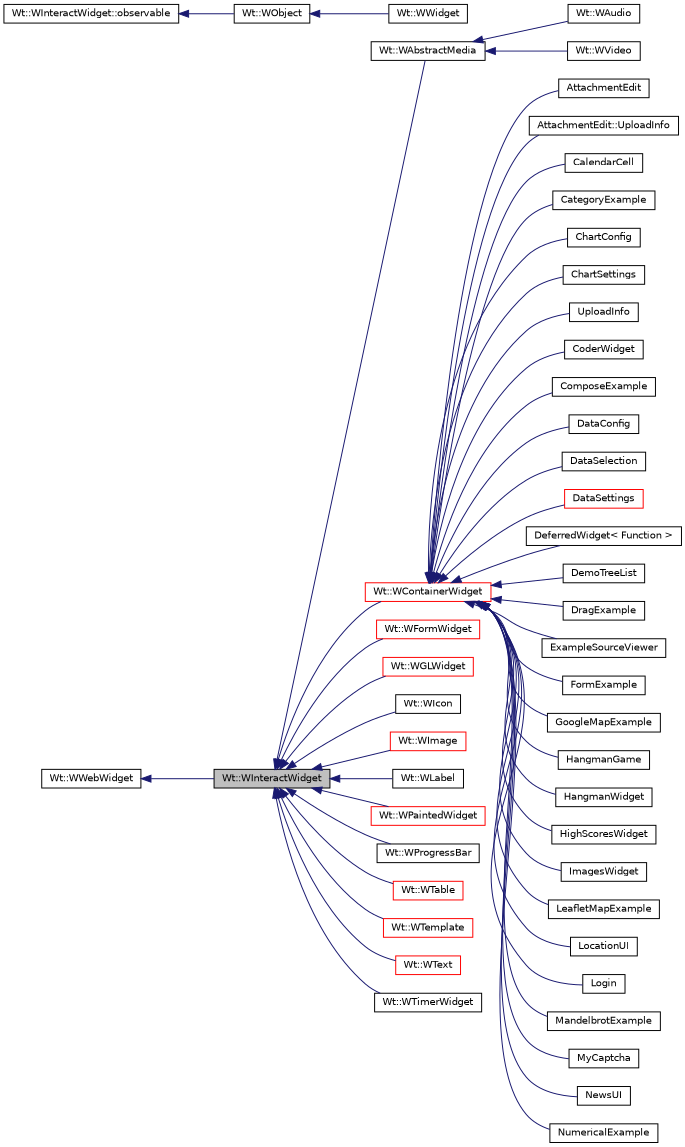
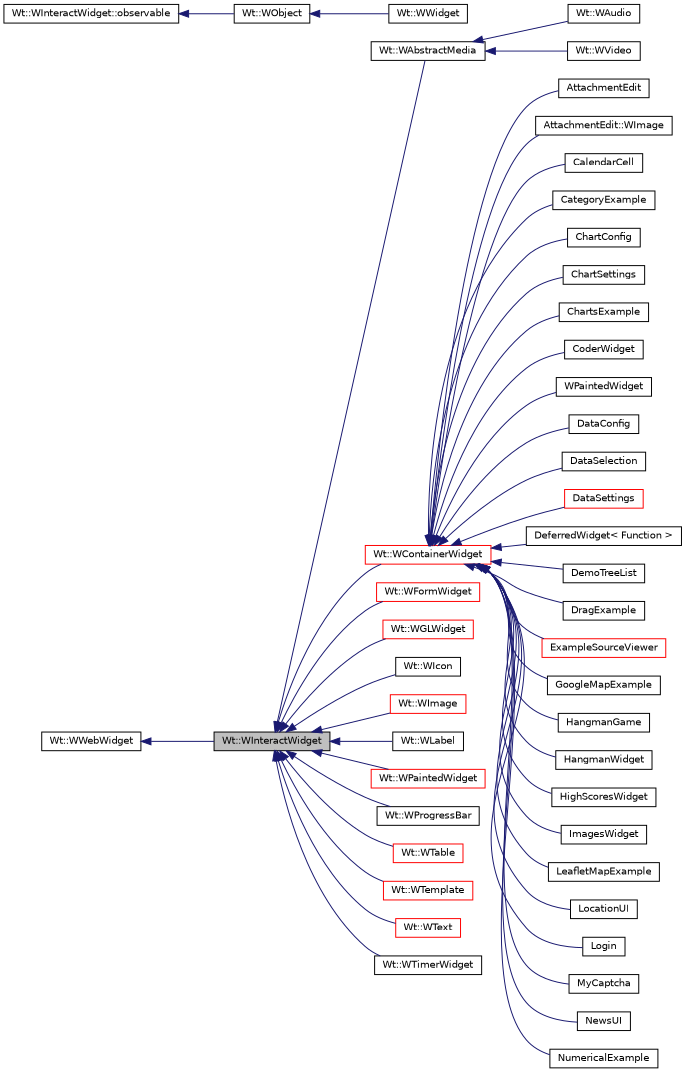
node "AttachmentEdit::UploadInfo": label "AttachmentEdit::UploadInfo" -> "AttachmentEdit::WImage"
node "UploadInfo": label "UploadInfo" -> "ChartsExample"
node "ComposeExample": label "ComposeExample" -> "WPaintedWidget"
node "ExampleSourceViewer": color black -> red
node "FormExample": removed
node "MandelbrotExample": removed
